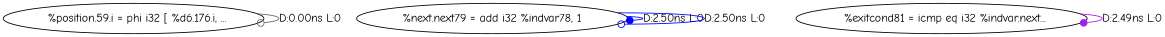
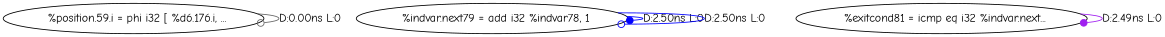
node "%next.next79 = add i32 %indvar78, 1": label "%next.next79 = add i32 %indvar78, 1" -> "%indvar.next79 = add i32 %indvar78, 1"
